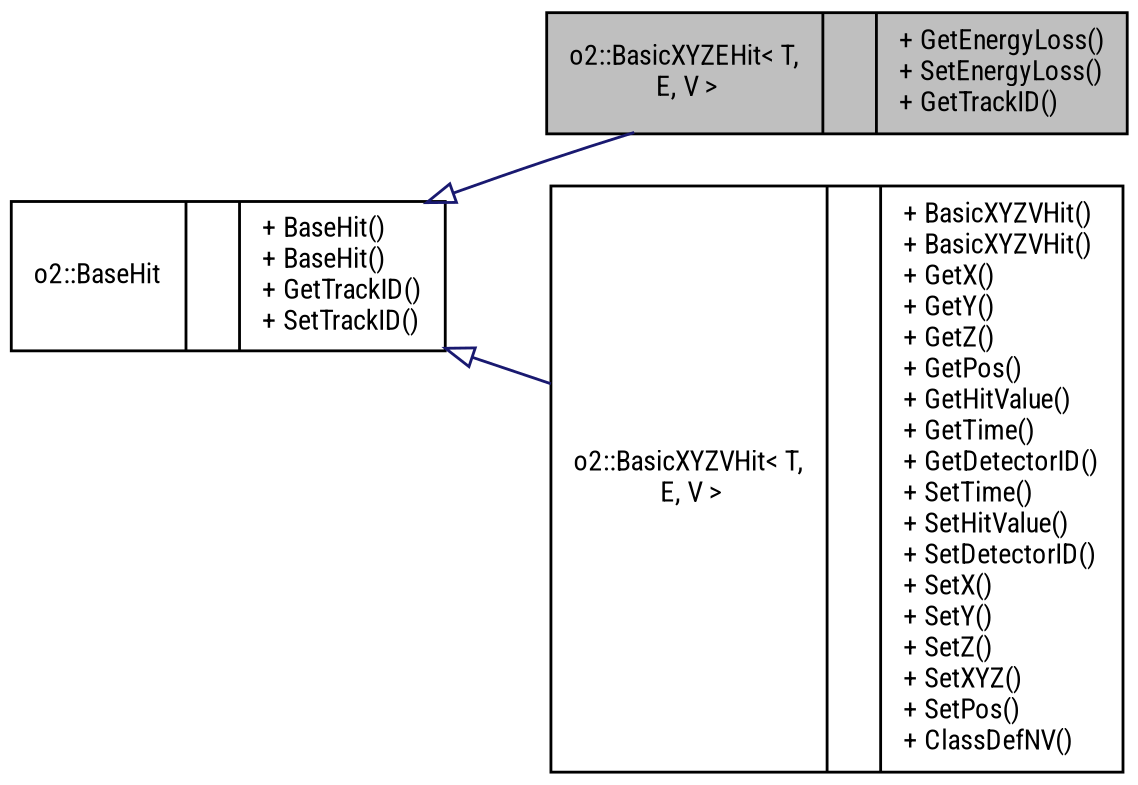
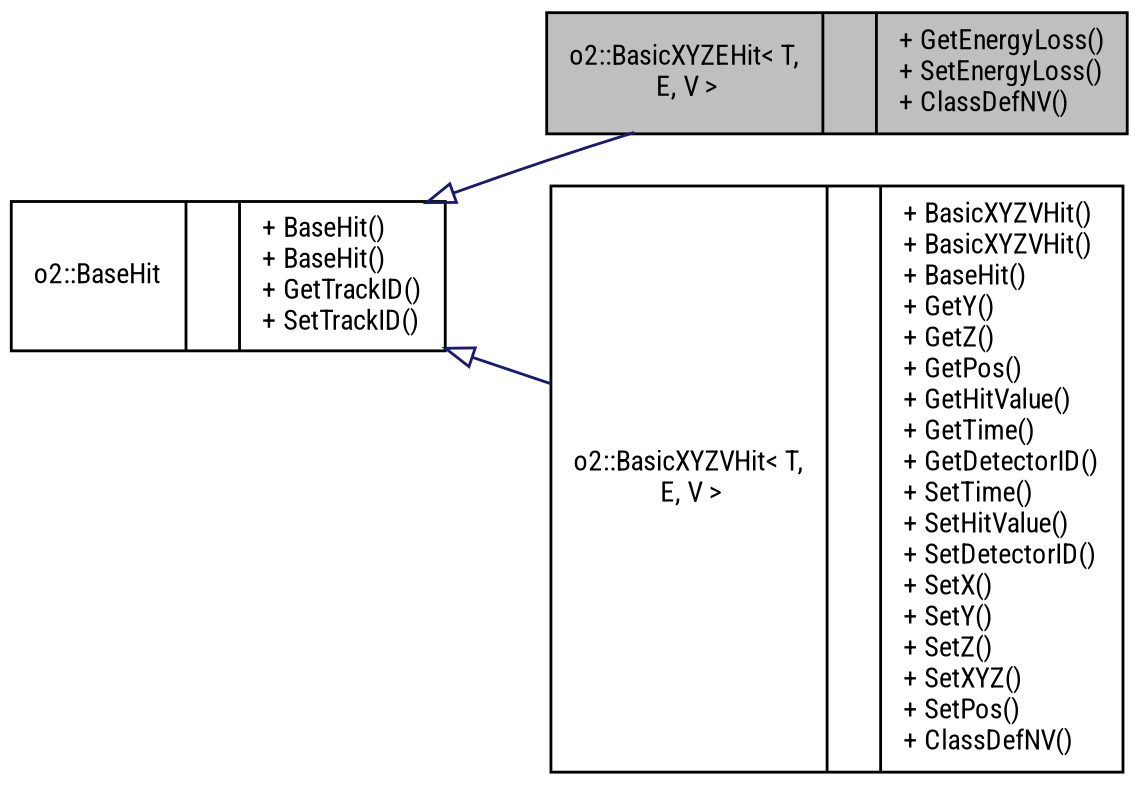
node "o2::BasicXYZEHit< T,": text "+ GetTrackID()" -> "+ ClassDefNV()"
node "o2::BasicXYZVHit< T,": text "+ GetX()" -> "+ BaseHit()"
